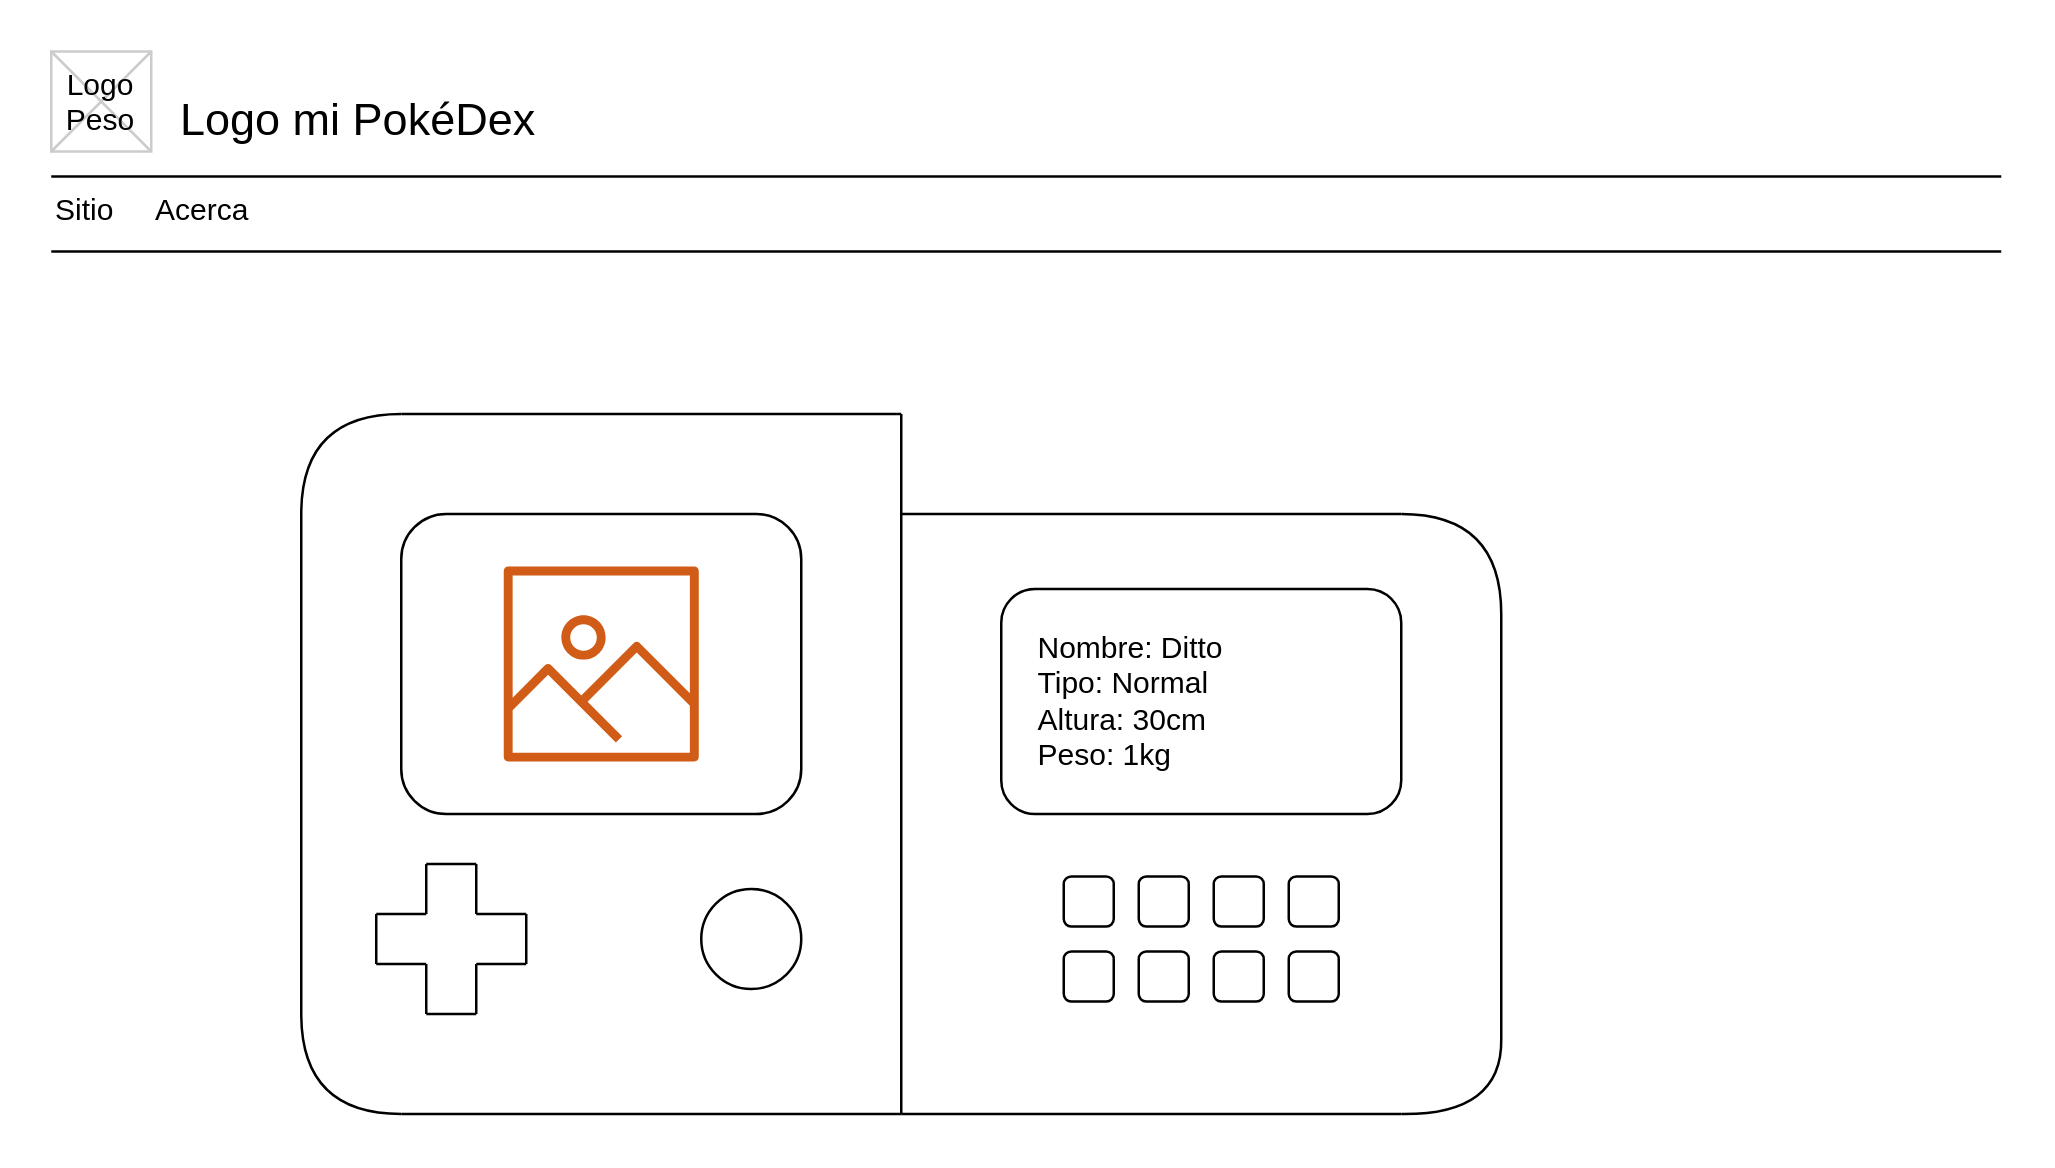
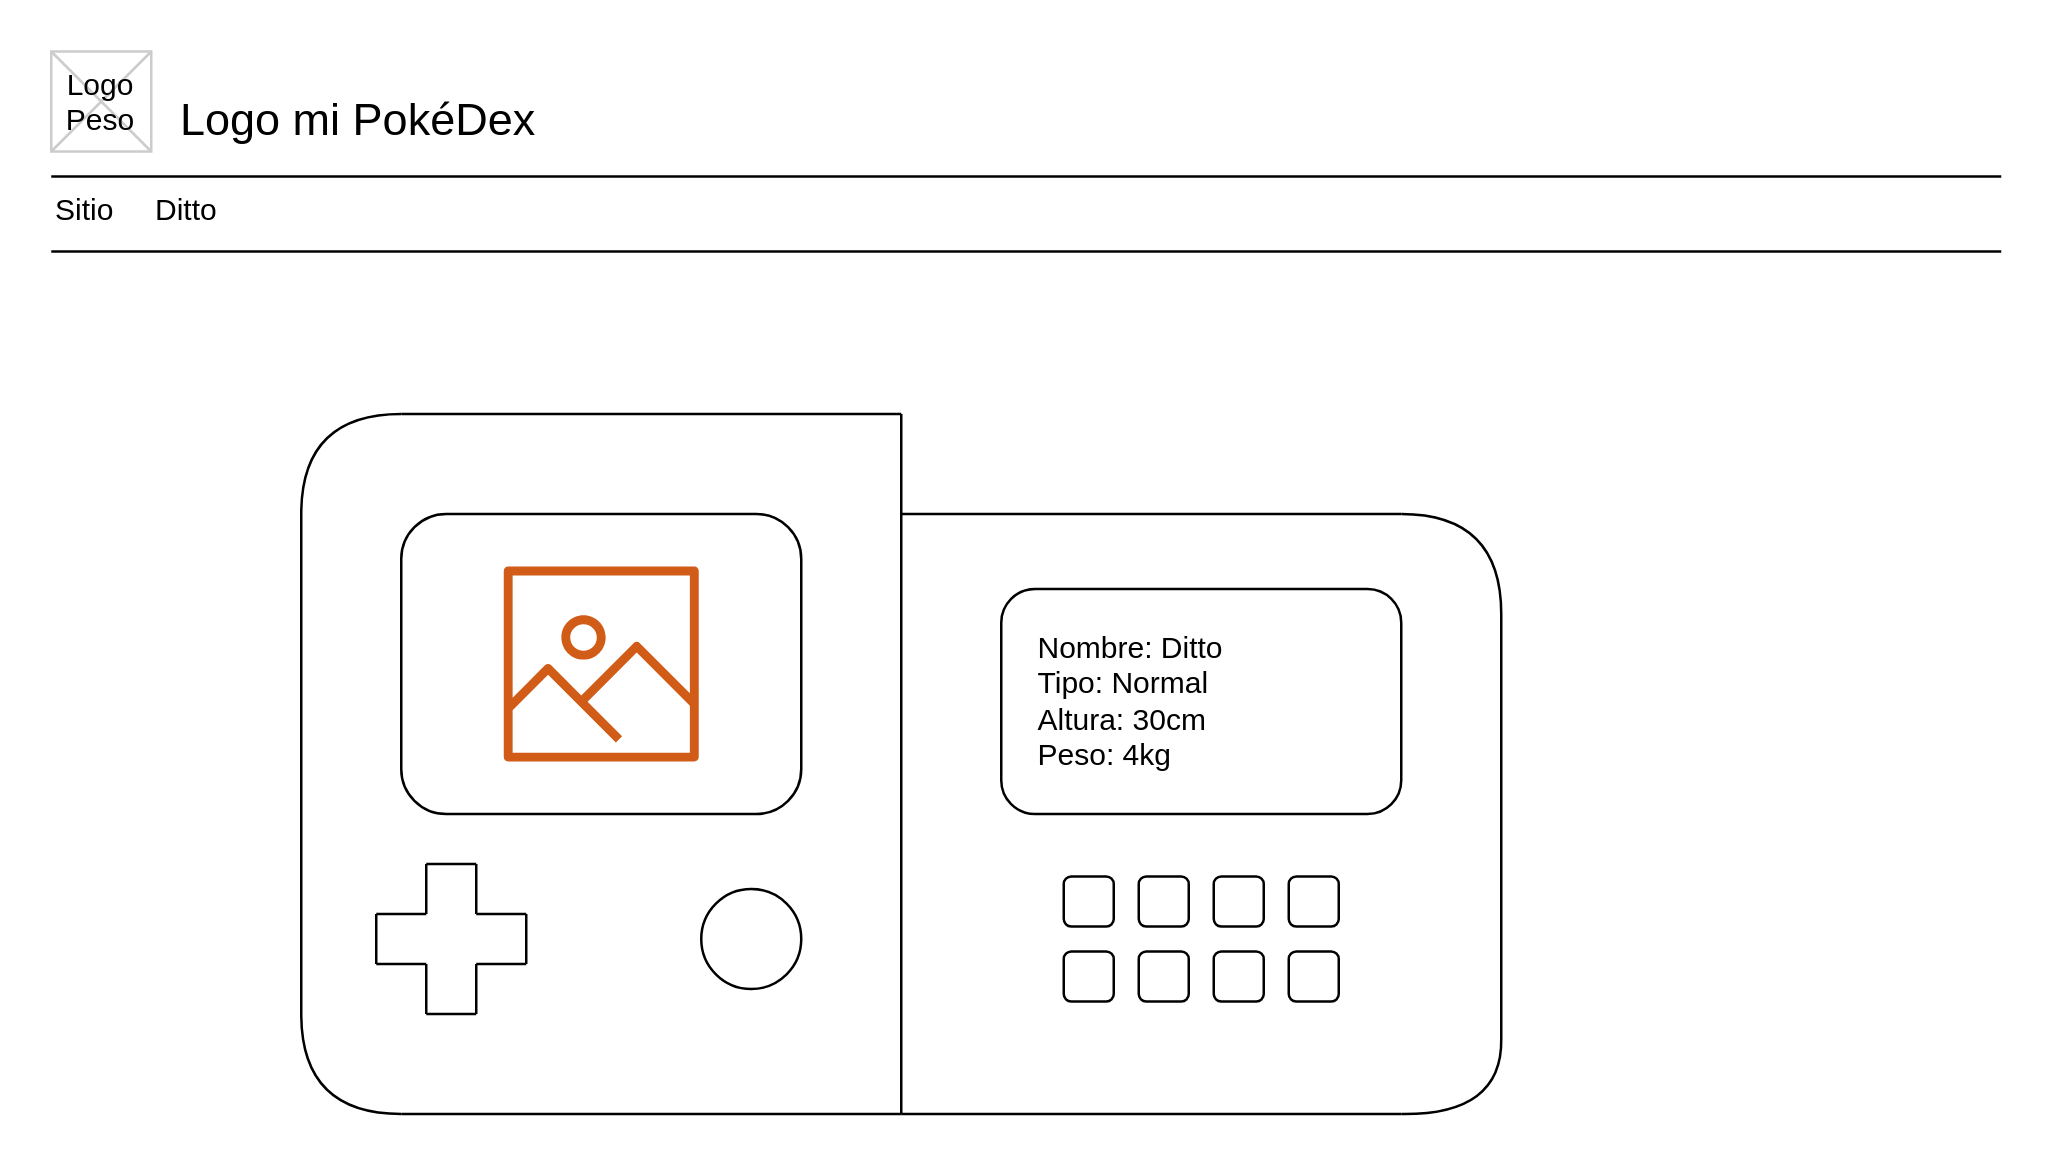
node "Acerca": label "Acerca" -> "Ditto"
node "Nombre: Ditto Tipo: Normal Altura: 30cm Peso: 1kg": label "Nombre: Ditto Tipo: Normal Altura: 30cm Peso: 1kg" -> "Nombre: Ditto Tipo: Normal Altura: 30cm Peso: 4kg"
